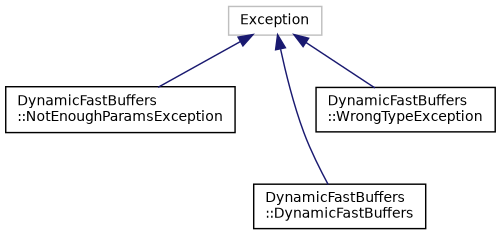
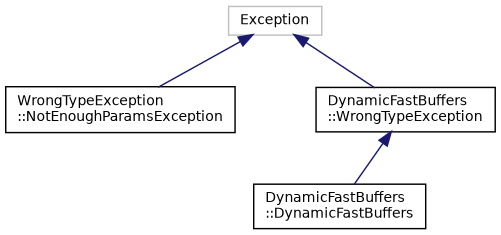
node "DynamicFastBuffers ::NotEnoughParamsException": label "DynamicFastBuffers ::NotEnoughParamsException" -> "WrongTypeException ::NotEnoughParamsException"
edge "DynamicFastBuffers ::DynamicFastBuffers" -> "Exception": now "DynamicFastBuffers ::DynamicFastBuffers" -> "DynamicFastBuffers ::WrongTypeException"
